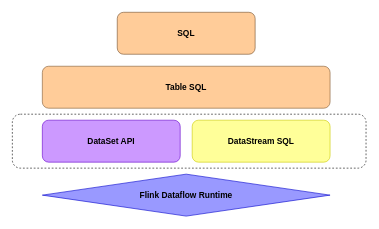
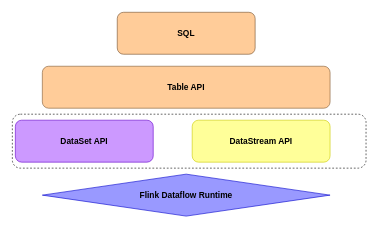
node "Table SQL": label "Table SQL" -> "Table API"
node "DataSet API": moved (111, 141) -> (84, 141)
node "DataStream SQL": label "DataStream SQL" -> "DataStream API"
